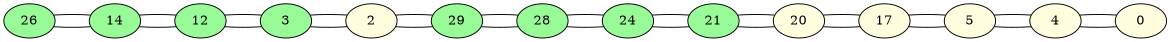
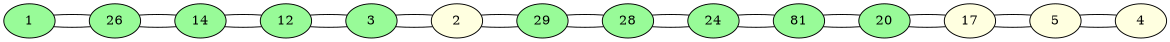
node "1": added
node "21": label "21" -> "81"
node "20": fillcolor lightyellow -> palegreen
node "0": removed
